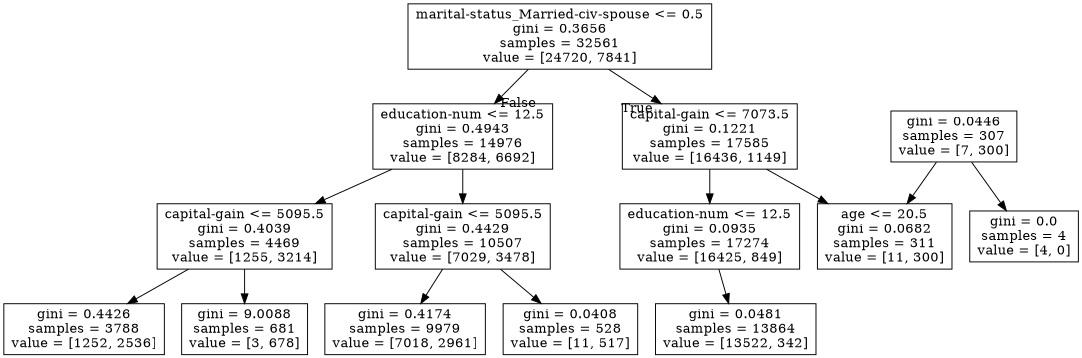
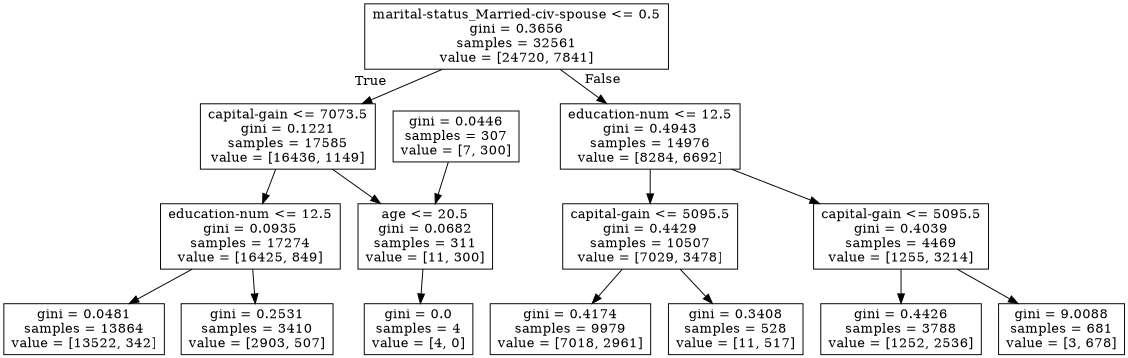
edge "gini = 0.0446 samples = 307 value = [7, 300]" -> "gini = 0.0 samples = 4 value = [4, 0]": now "age <= 20.5 gini = 0.0682 samples = 311 value = [11, 300]" -> "gini = 0.0 samples = 4 value = [4, 0]"
node "gini = 0.2531 samples = 3410 value = [2903, 507]": added
node "gini = 0.0408 samples = 528 value = [11, 517]": label "gini = 0.0408 samples = 528 value = [11, 517]" -> "gini = 0.3408 samples = 528 value = [11, 517]"
